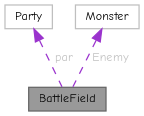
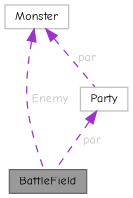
edge "Party" -> "Monster": added, label "par"
